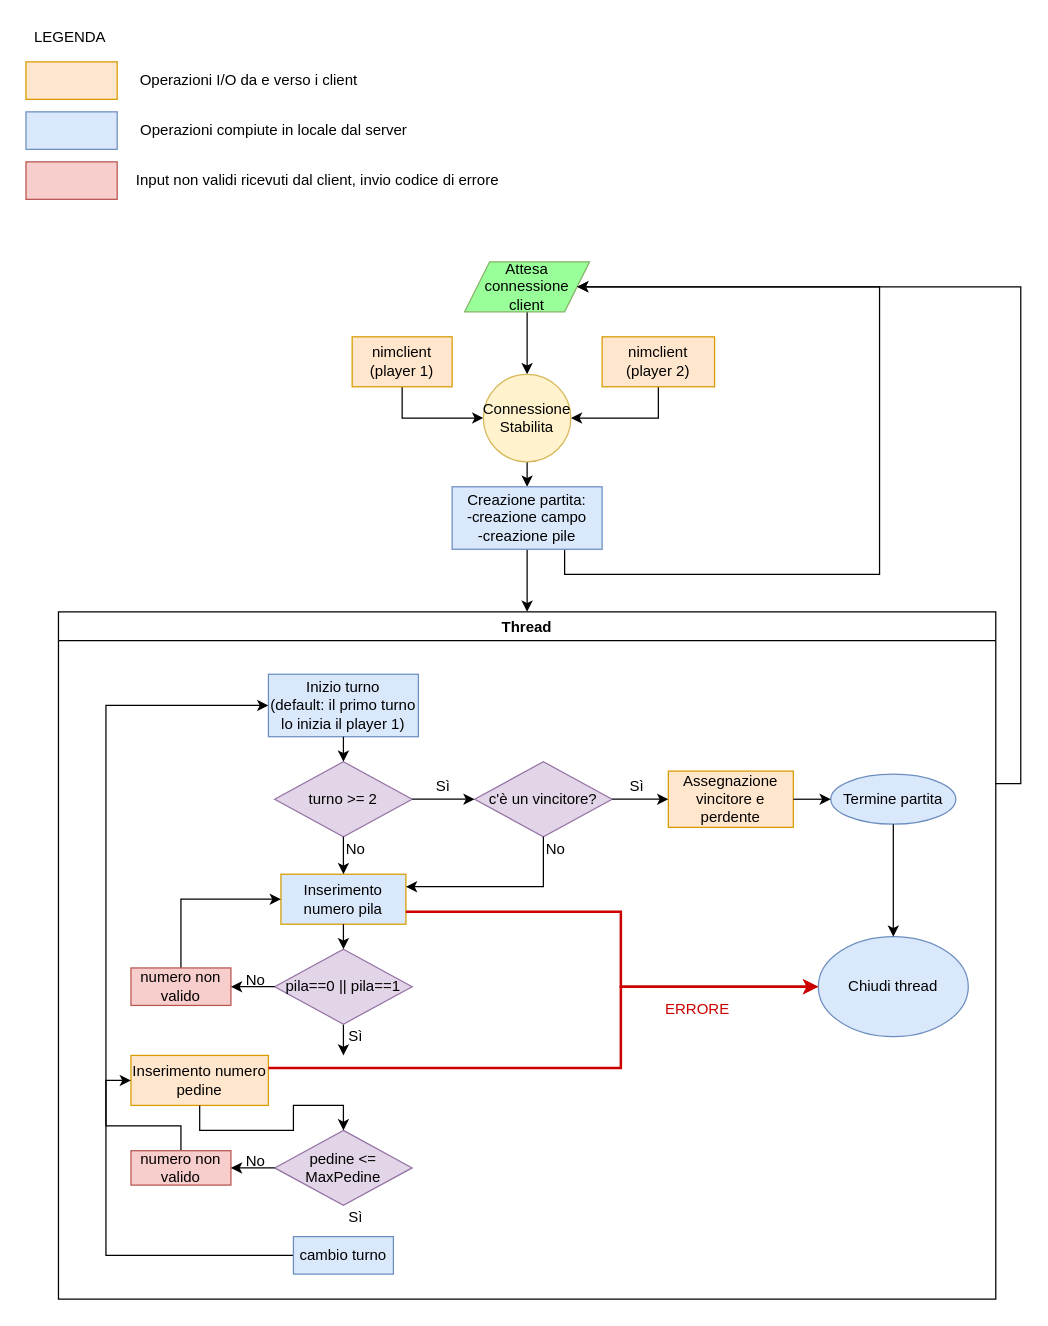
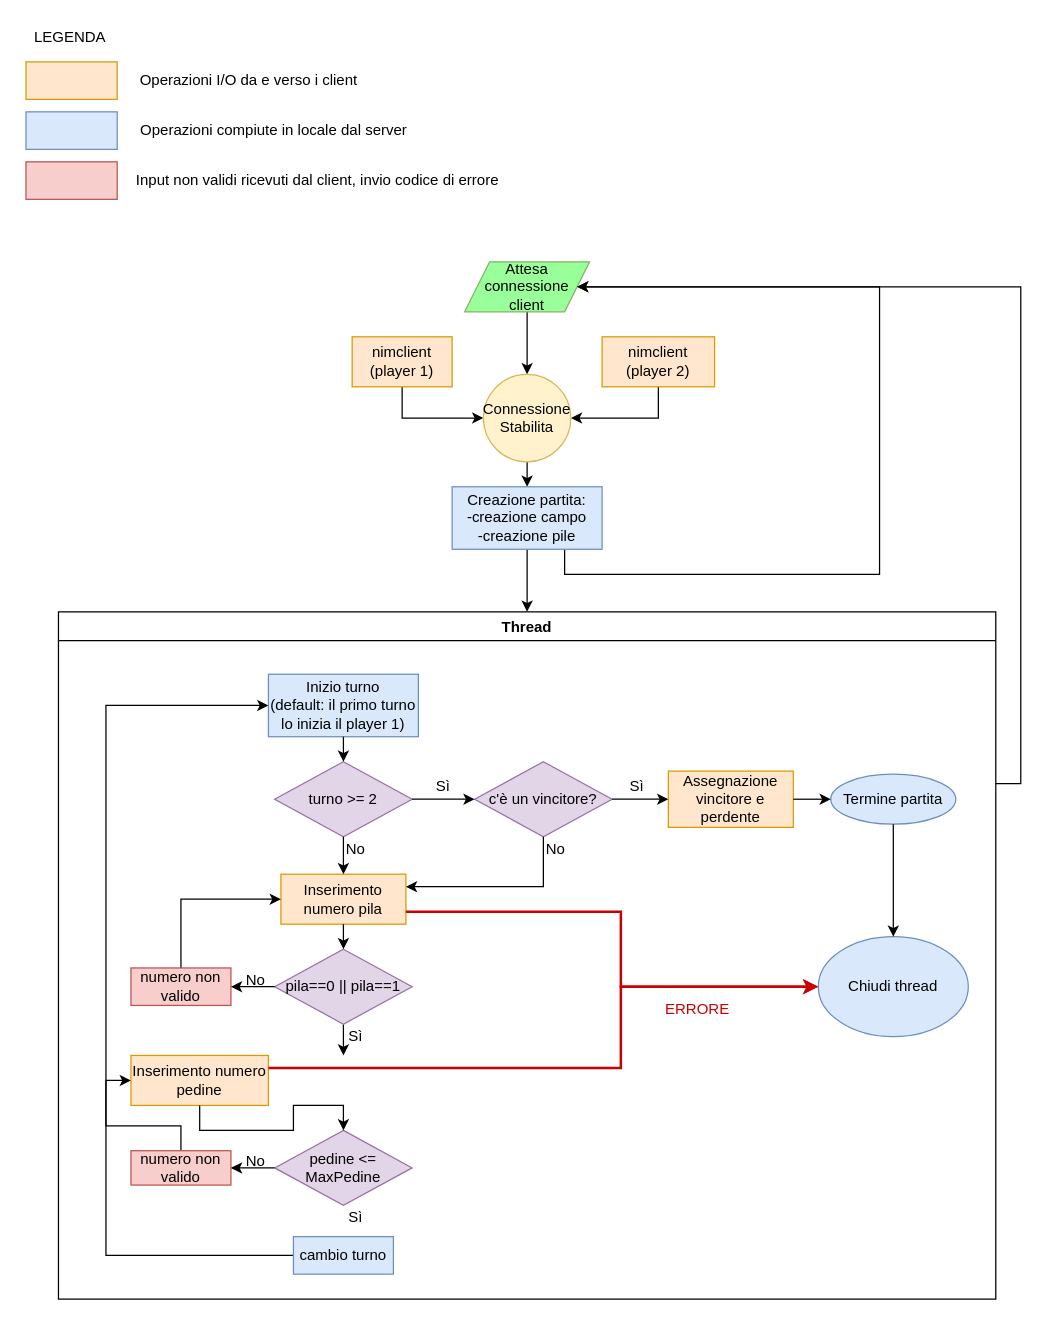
node "Inserimento numero pila": fillcolor #dae8fc -> #ffe6cc
